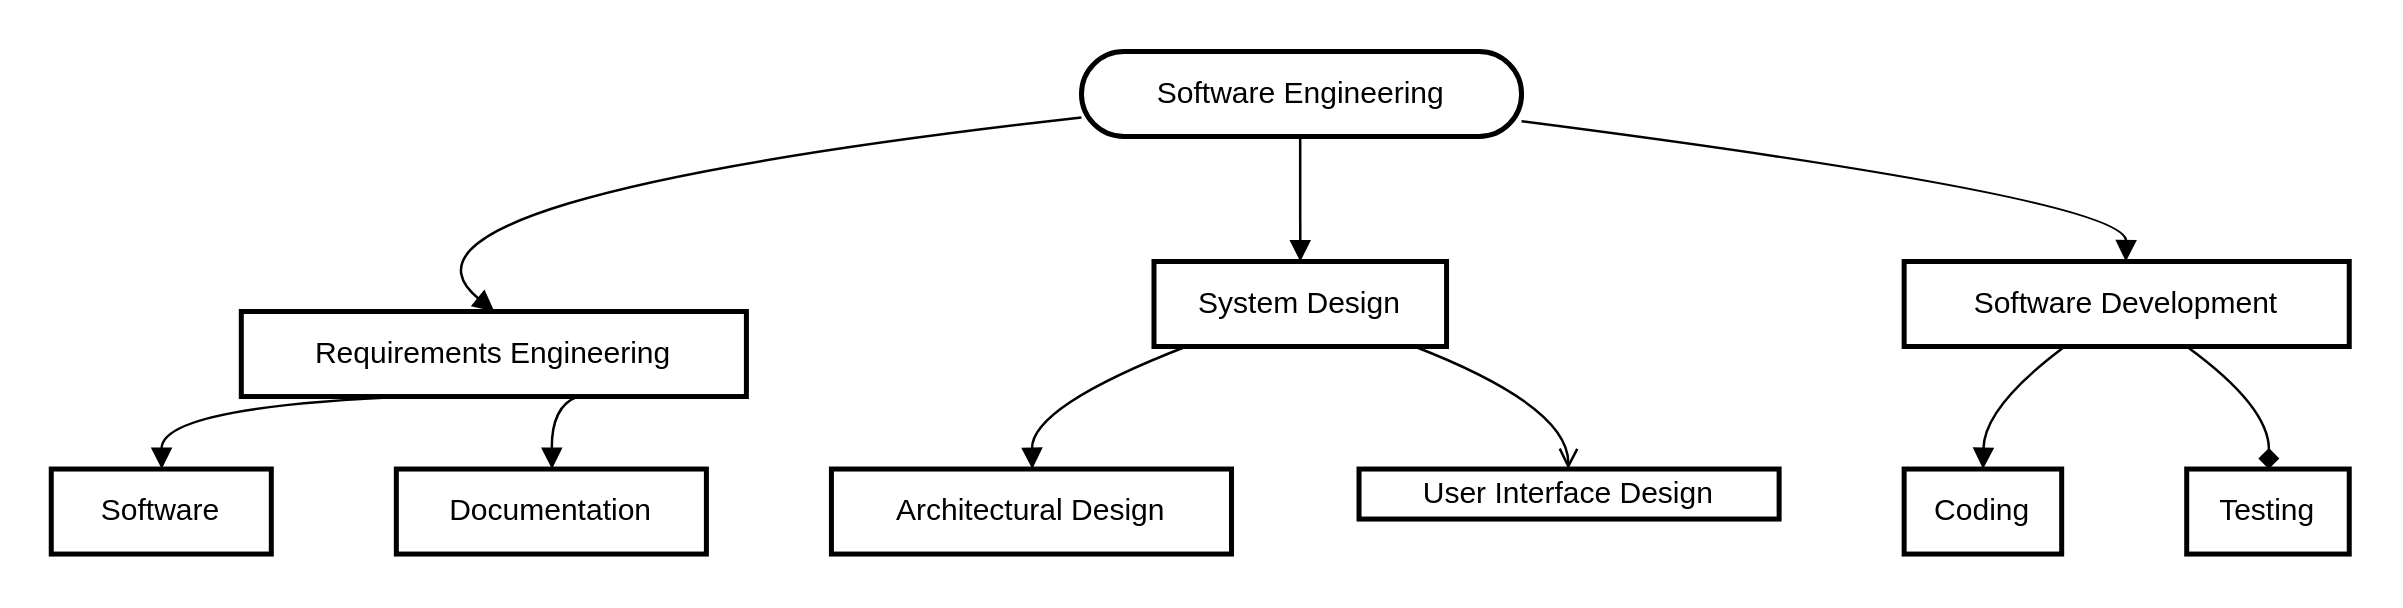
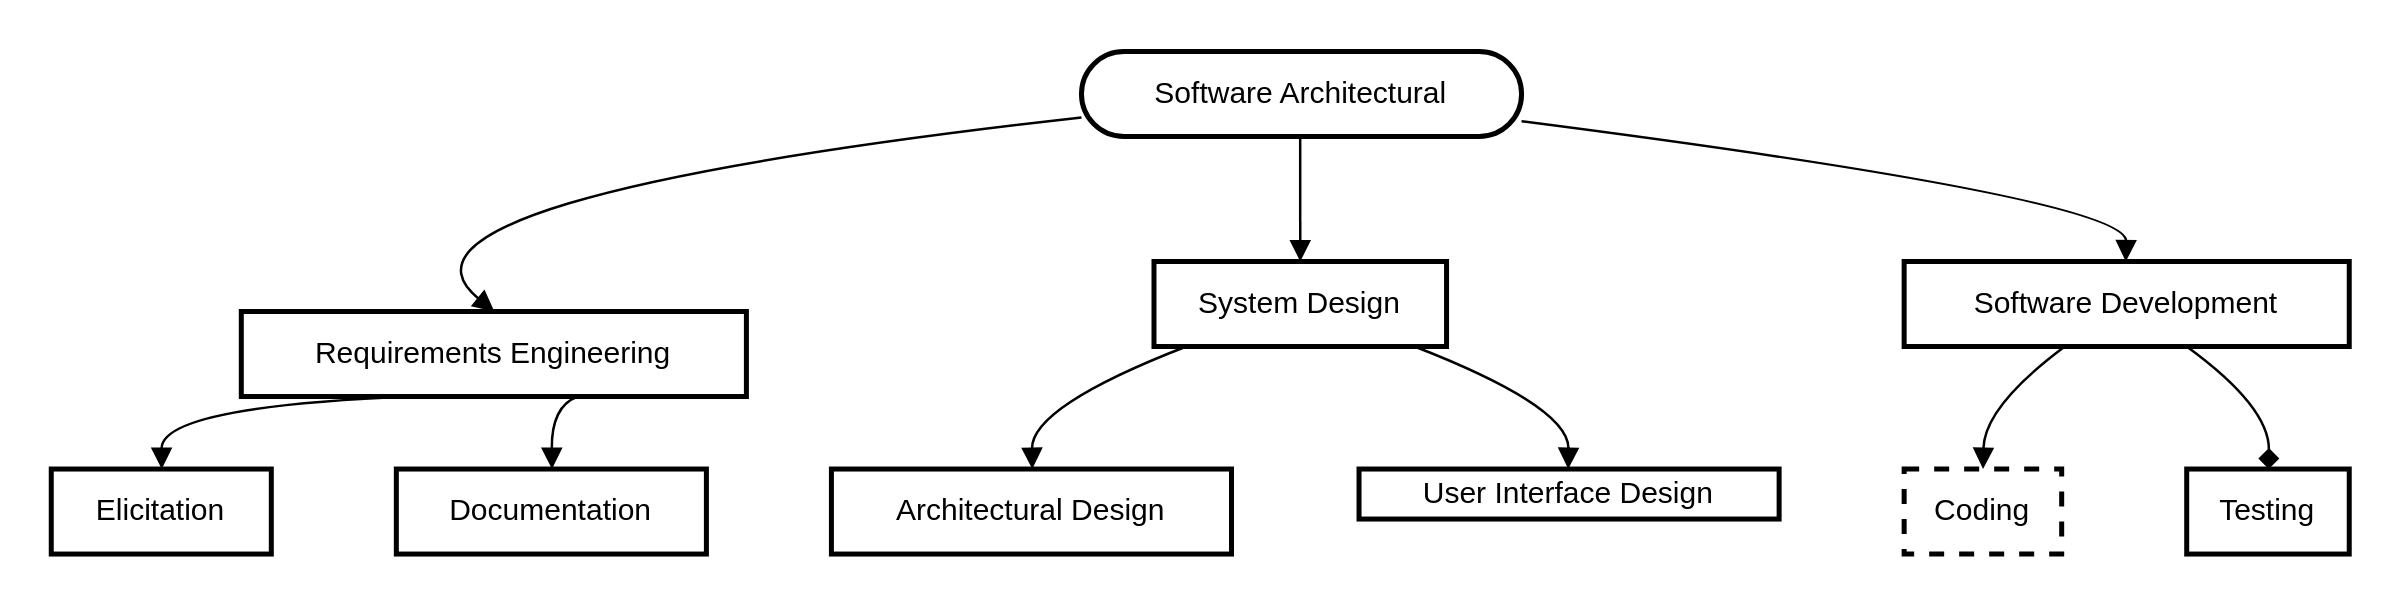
node "Software Engineering": label "Software Engineering" -> "Software Architectural"
edge "System Design" -> "User Interface Design": arrowhead open -> block
node "Software": label "Software" -> "Elicitation"
node "Coding": style solid -> dashed
